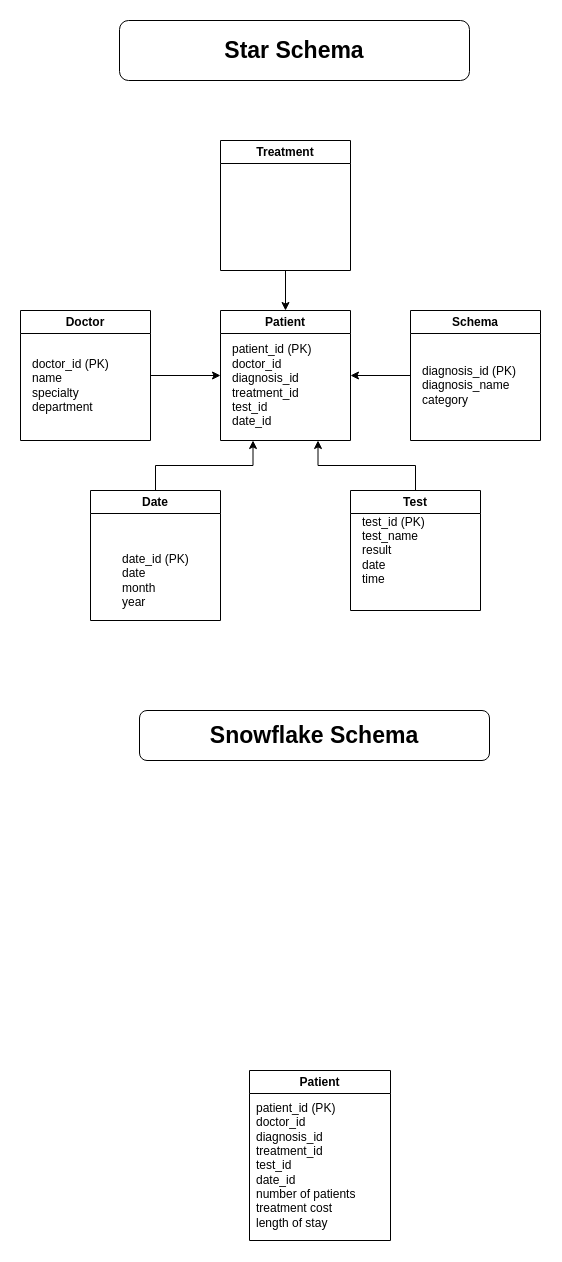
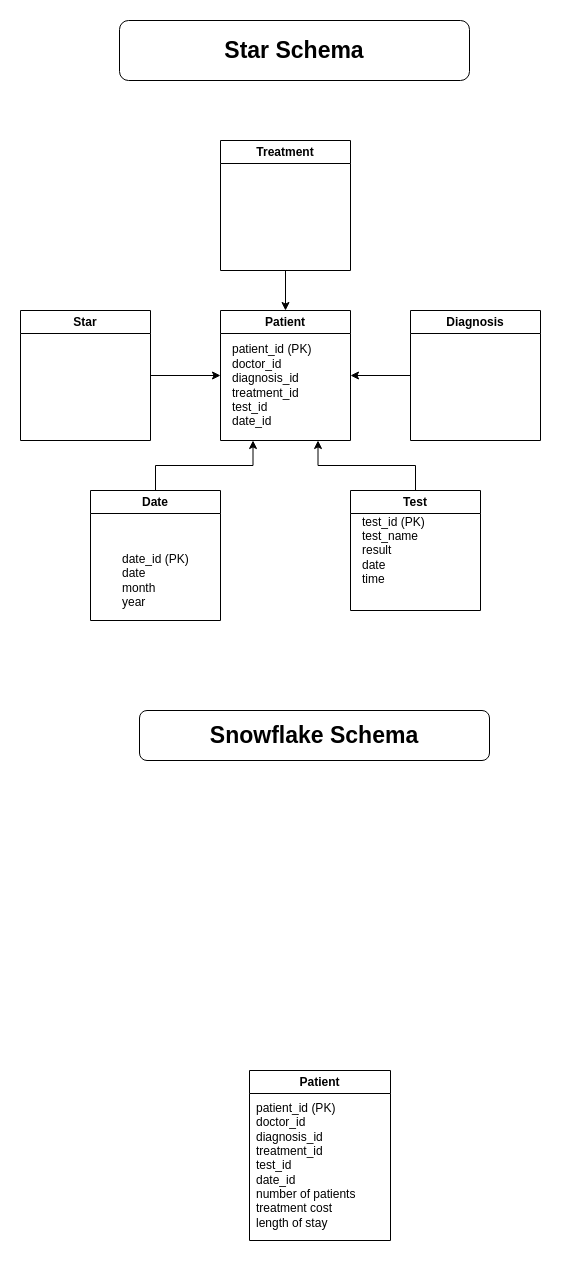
node "Doctor": label "Doctor" -> "Star"
node "Schema": label "Schema" -> "Diagnosis"
node "doctor_id (PK) name specialty department": removed
node "diagnosis_id (PK) diagnosis_name category": removed
